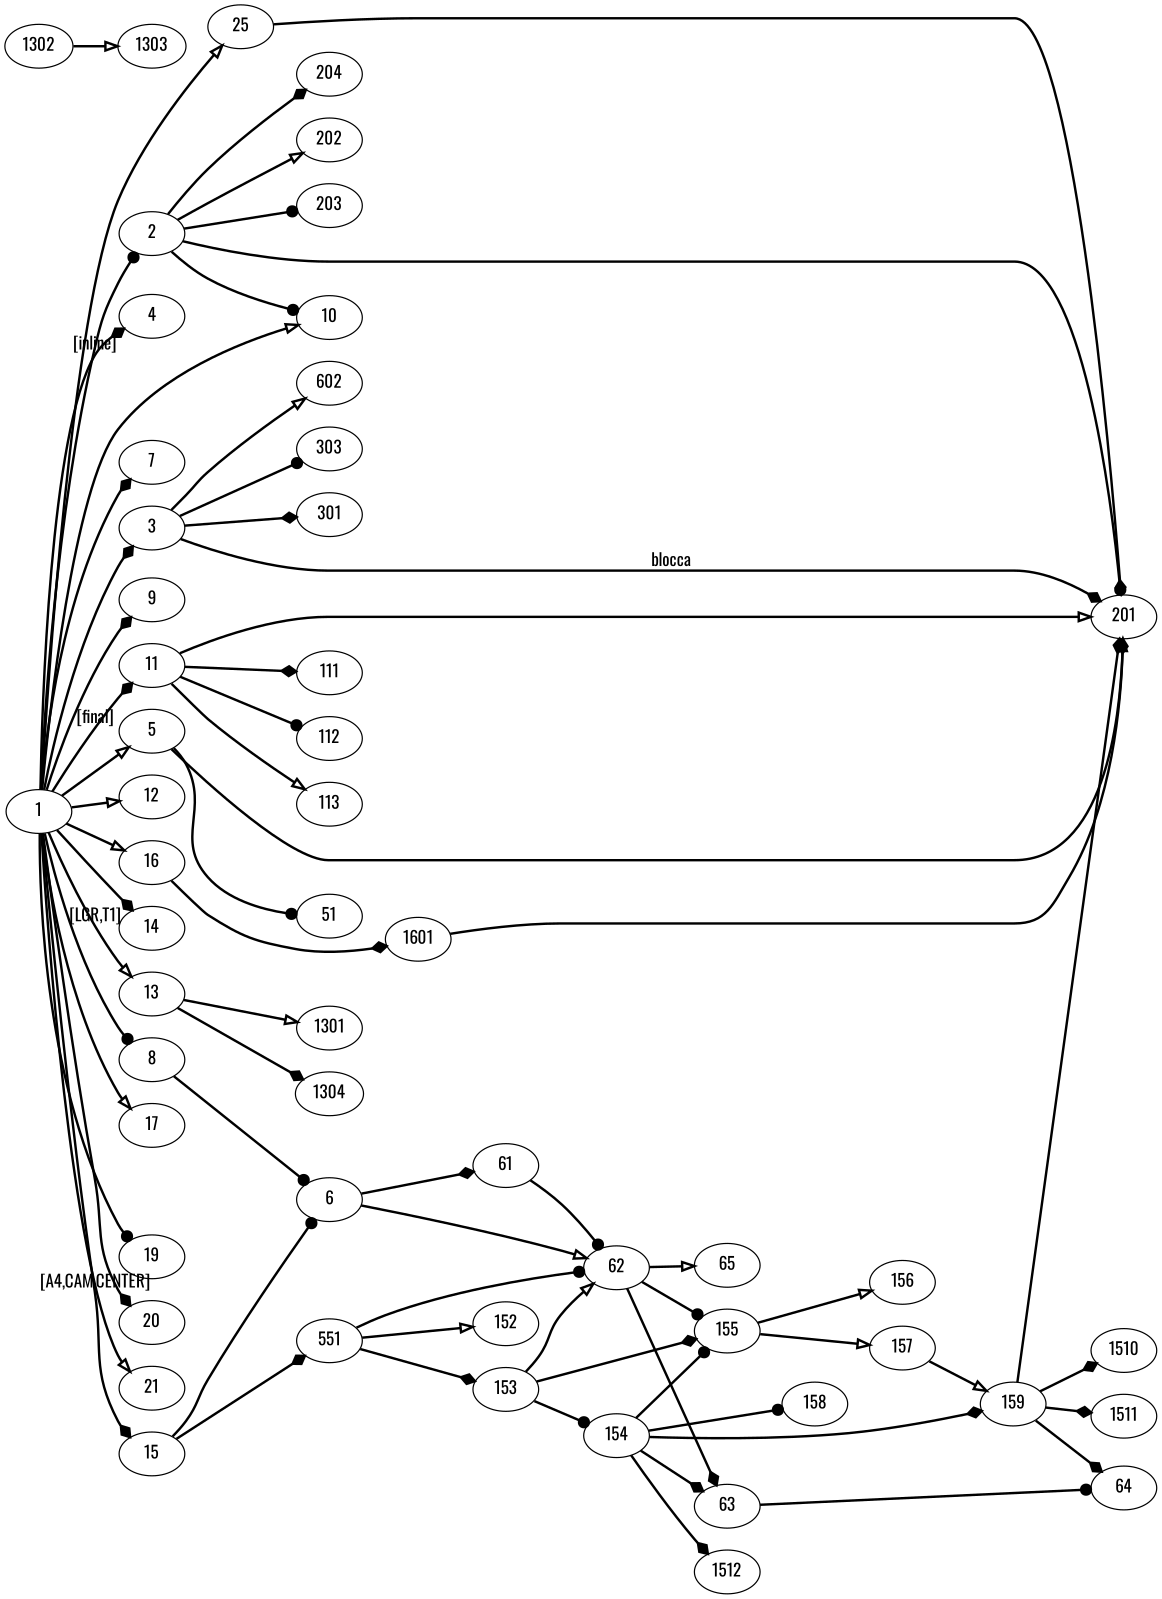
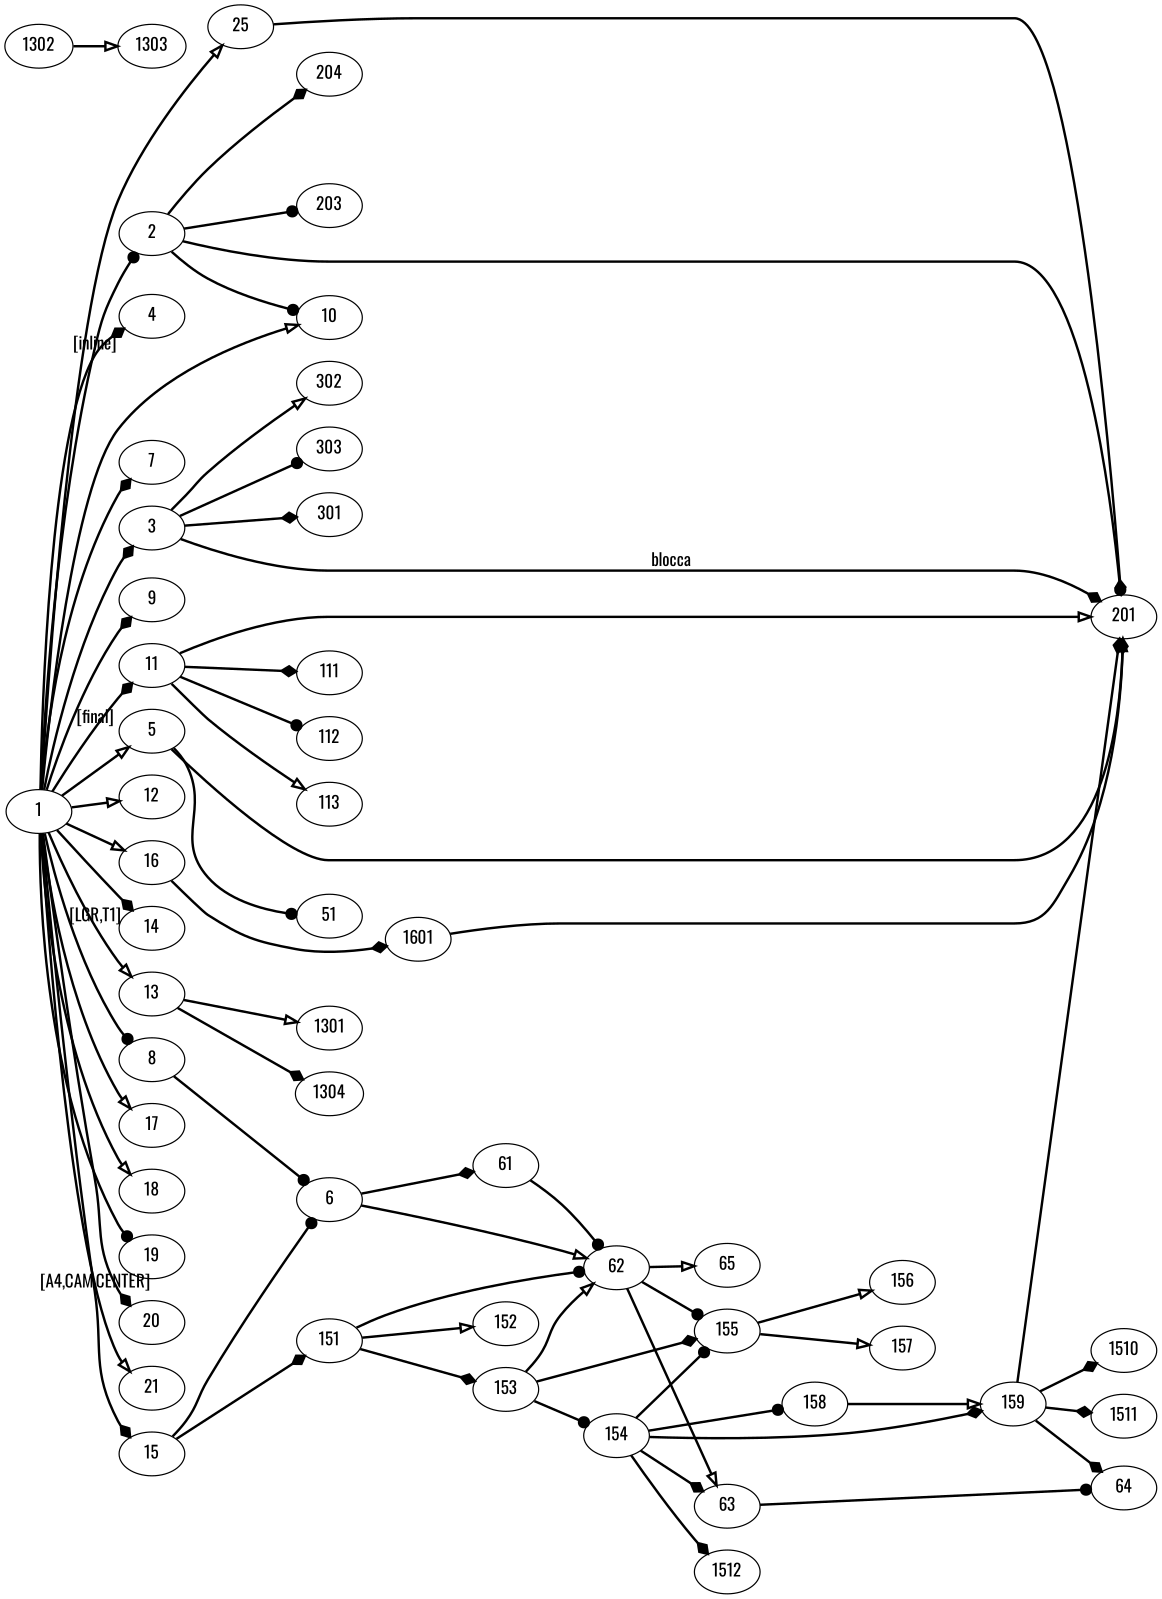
node "202": removed
node "602": label "602" -> "302"
node "18": added
node "551": label "551" -> "151"
edge "157" -> "159": now "158" -> "159"
edge "62" -> "63": arrowhead diamond -> onormal
